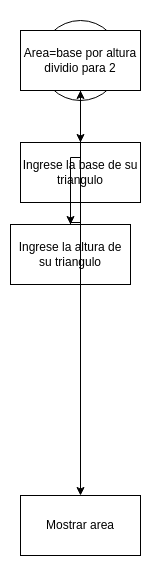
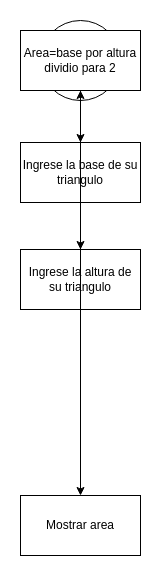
node "Ingrese la altura de su triangulo": moved (71, 255) -> (81, 280)
